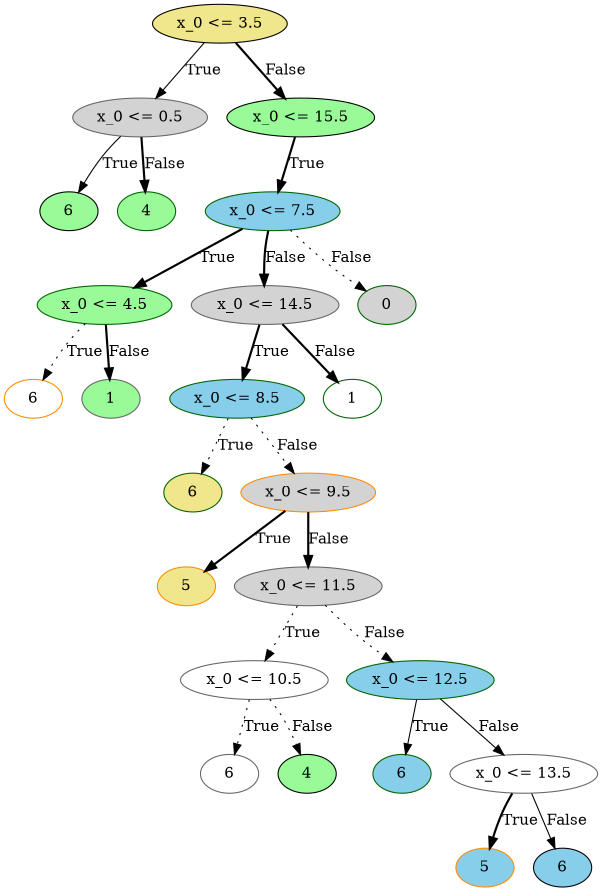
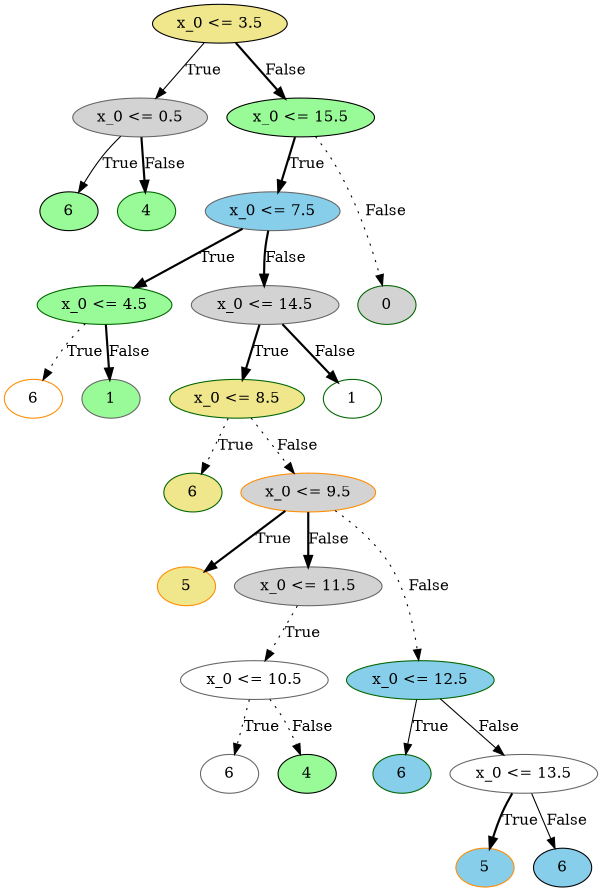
node "x_0 <= 7.5": color darkgreen -> gray40
edge "x_0 <= 7.5" -> "0": now "x_0 <= 15.5" -> "0"
node "x_0 <= 8.5": fillcolor skyblue -> khaki
edge "x_0 <= 11.5" -> "x_0 <= 12.5": now "x_0 <= 9.5" -> "x_0 <= 12.5"
